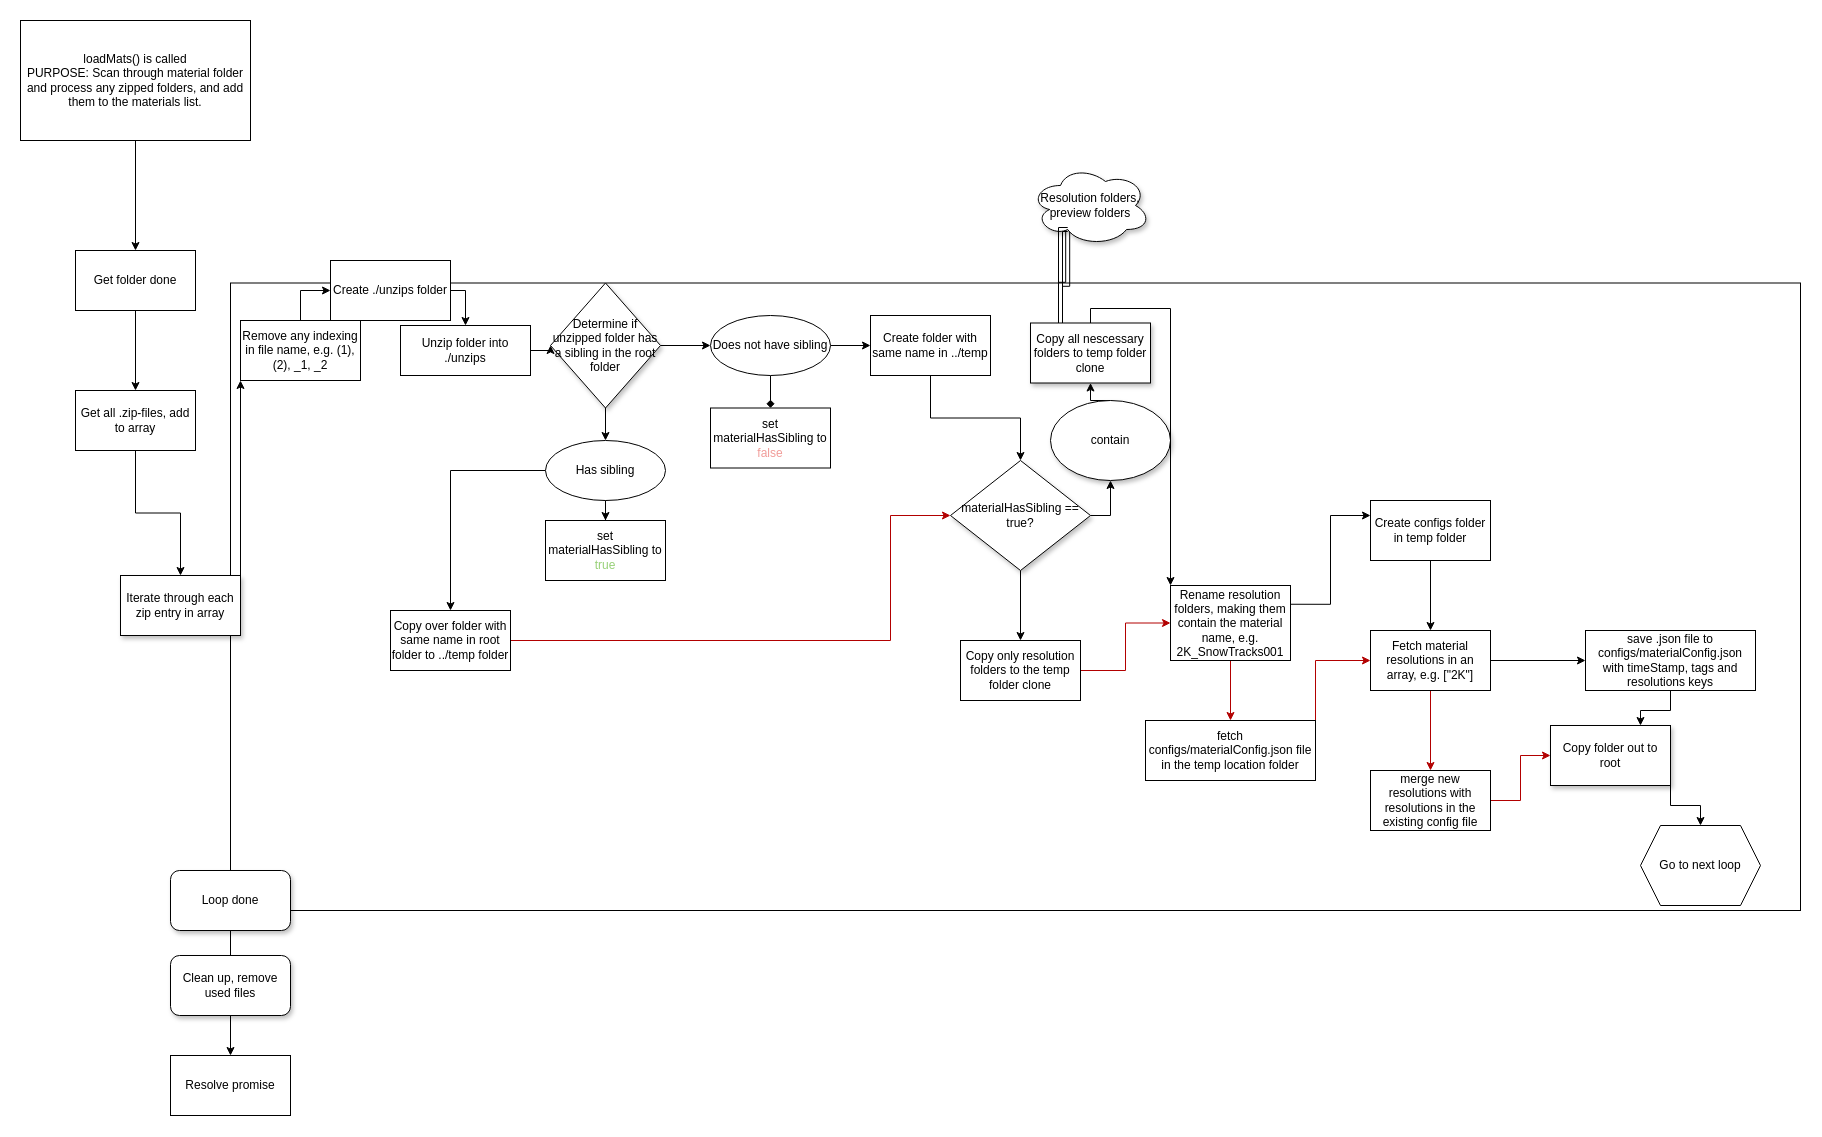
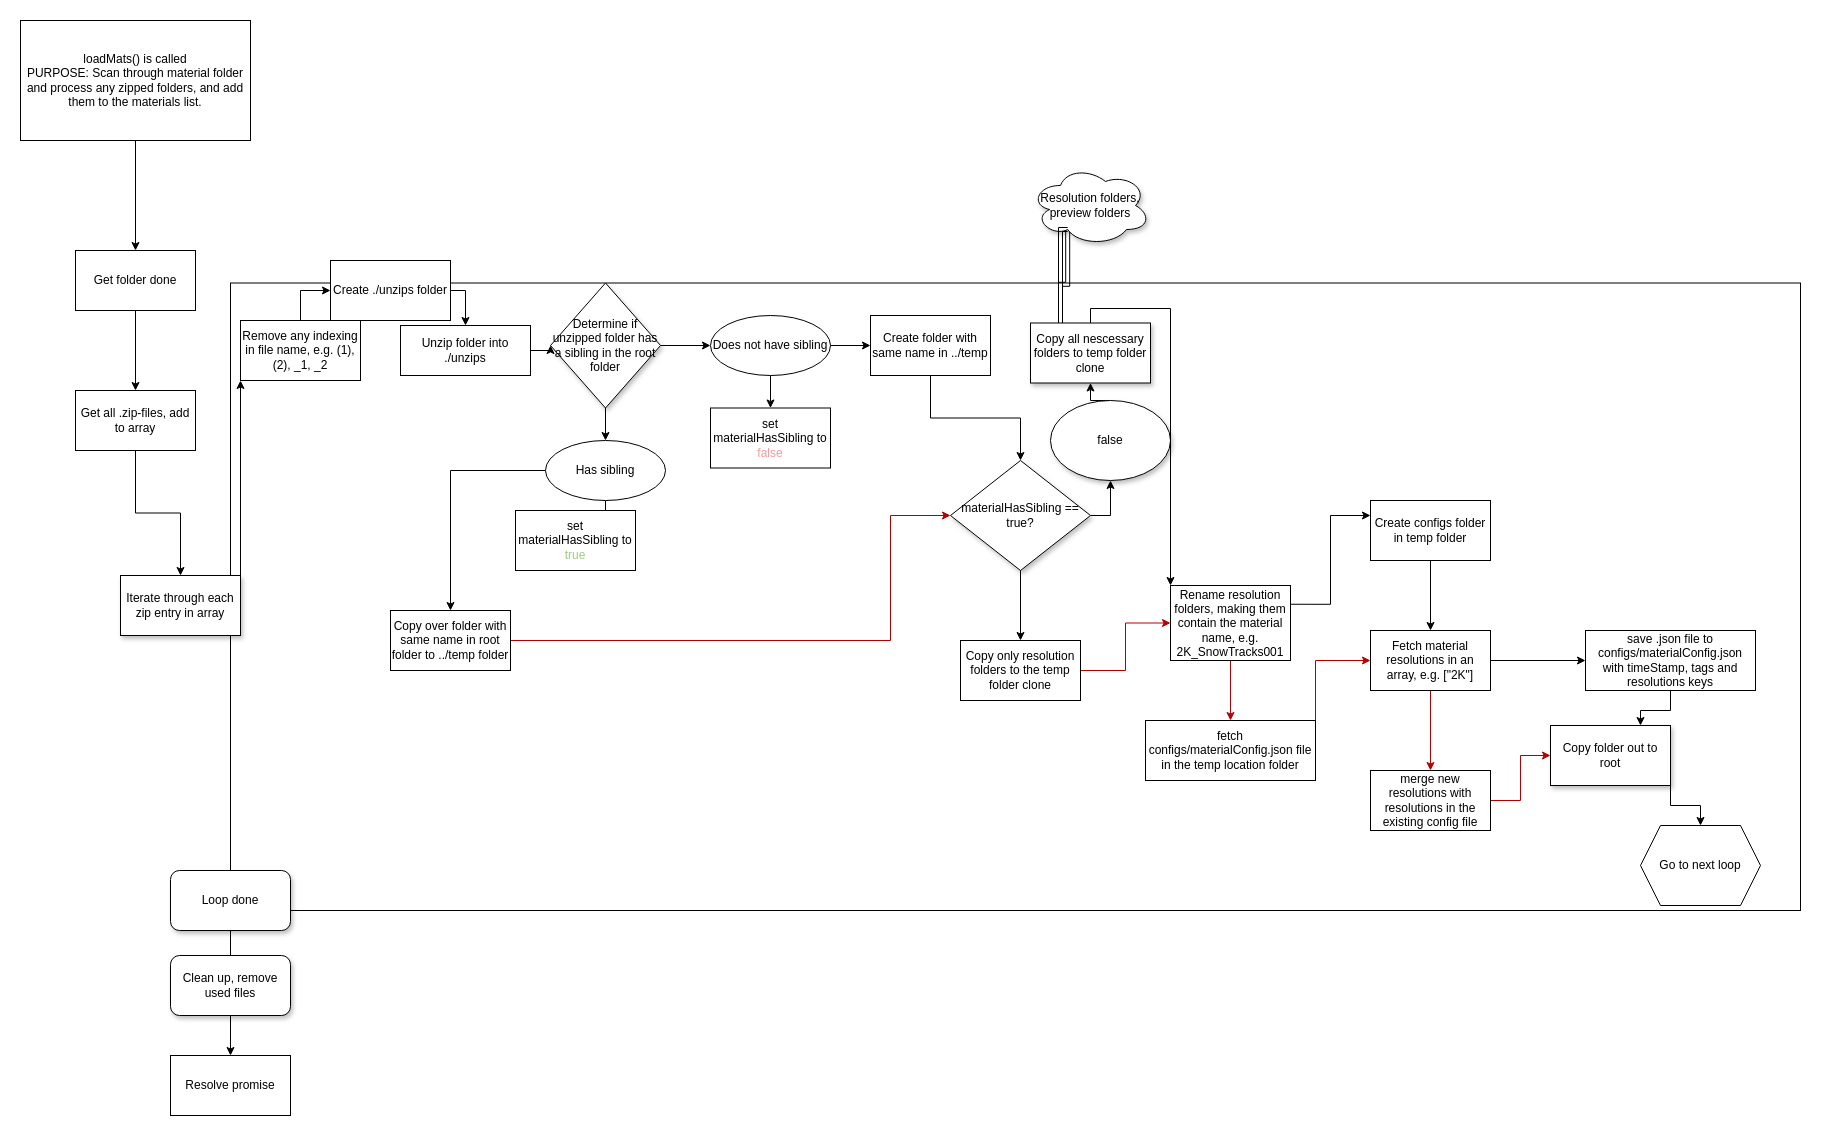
edge "Does not have sibling" -> "set materialHasSibling to false": arrowhead diamond -> classic
node "contain": label "contain" -> "false"
node "set materialHasSibling to true": moved (606, 551) -> (576, 541)
